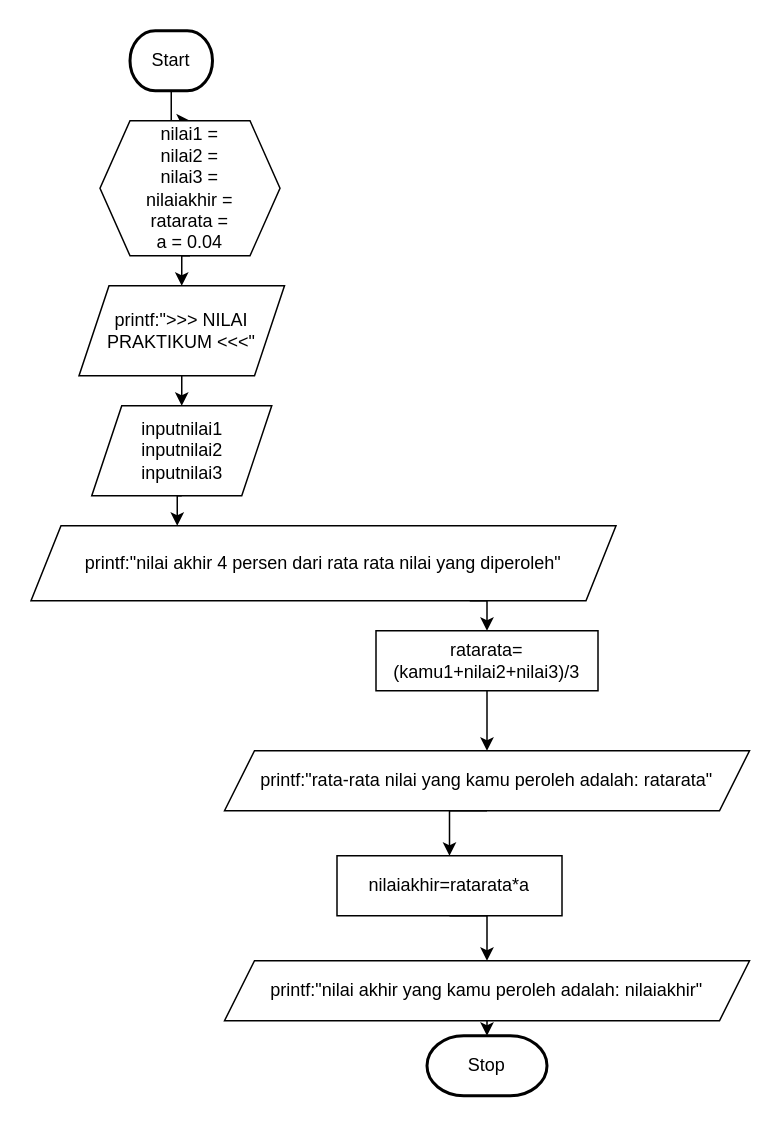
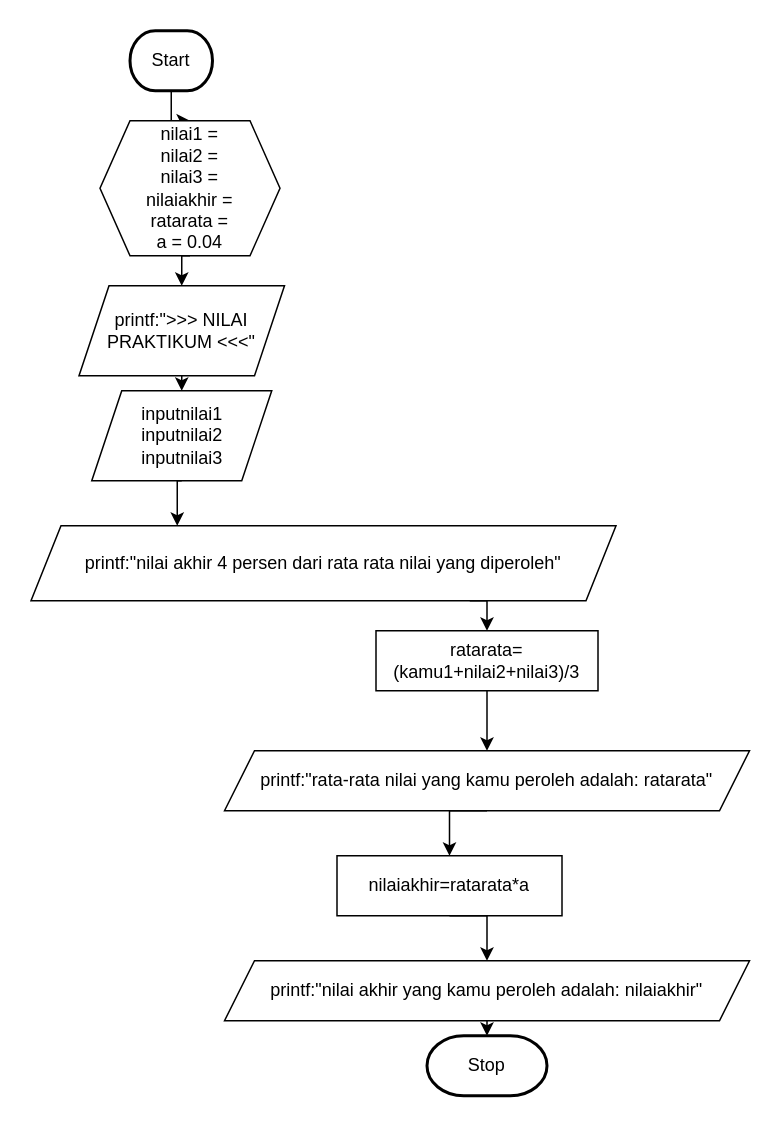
node "inputnilai1 inputnilai2 inputnilai3": moved (182, 451) -> (182, 436)
